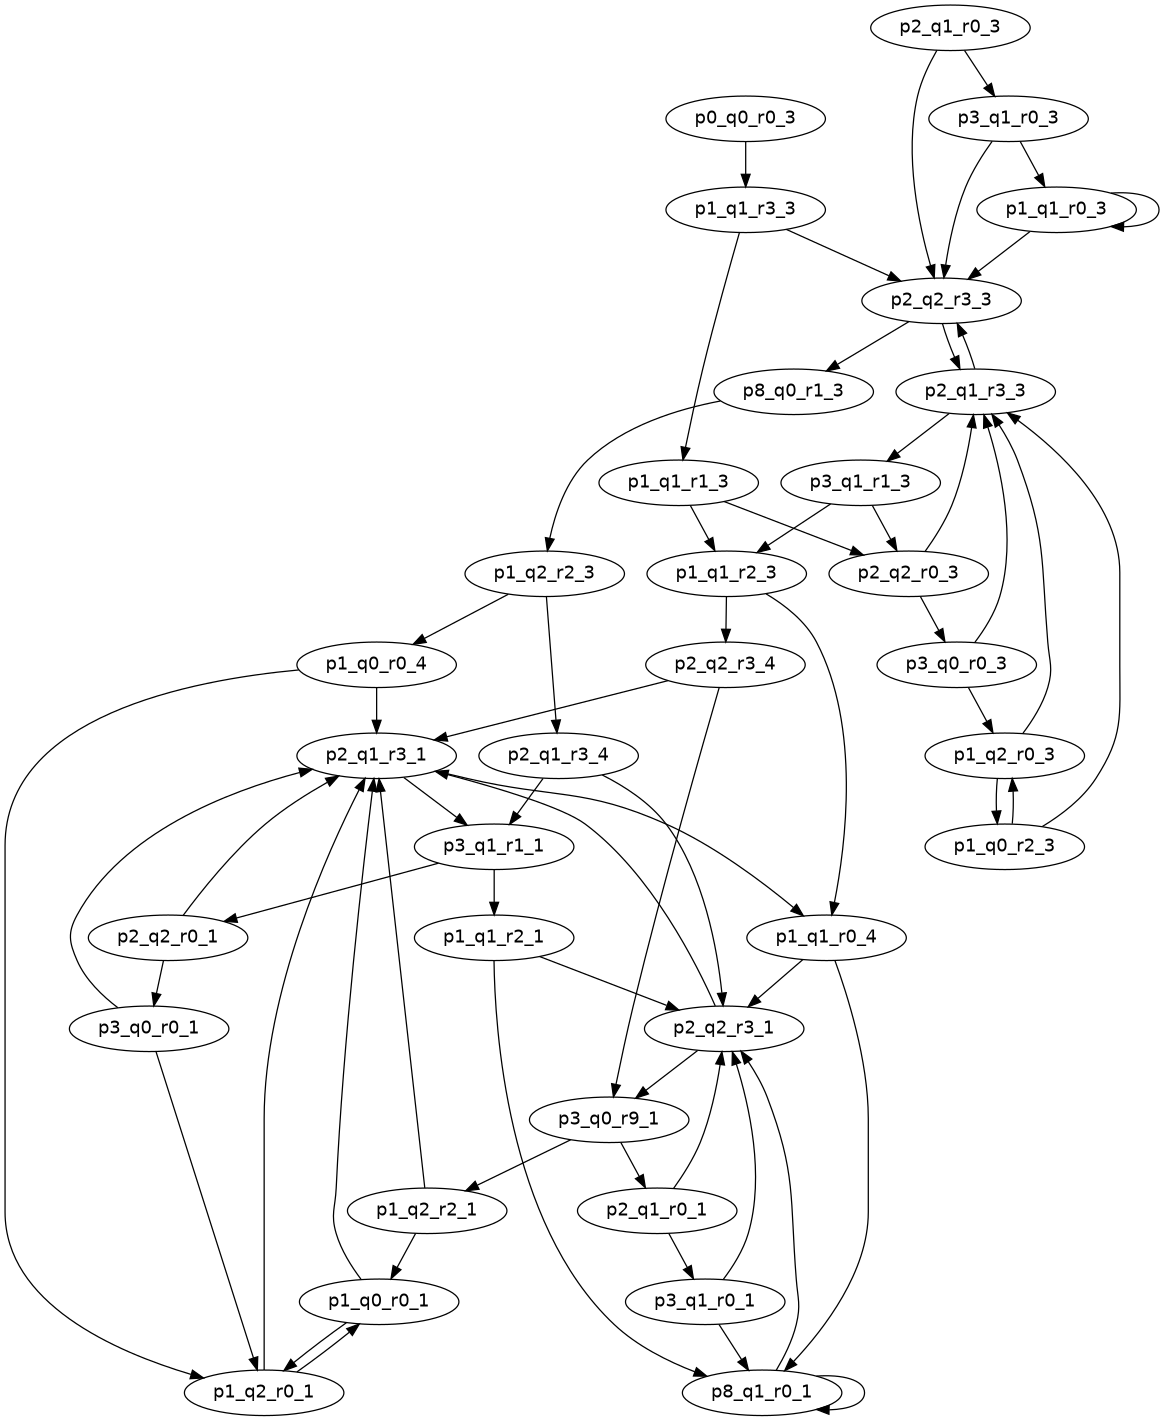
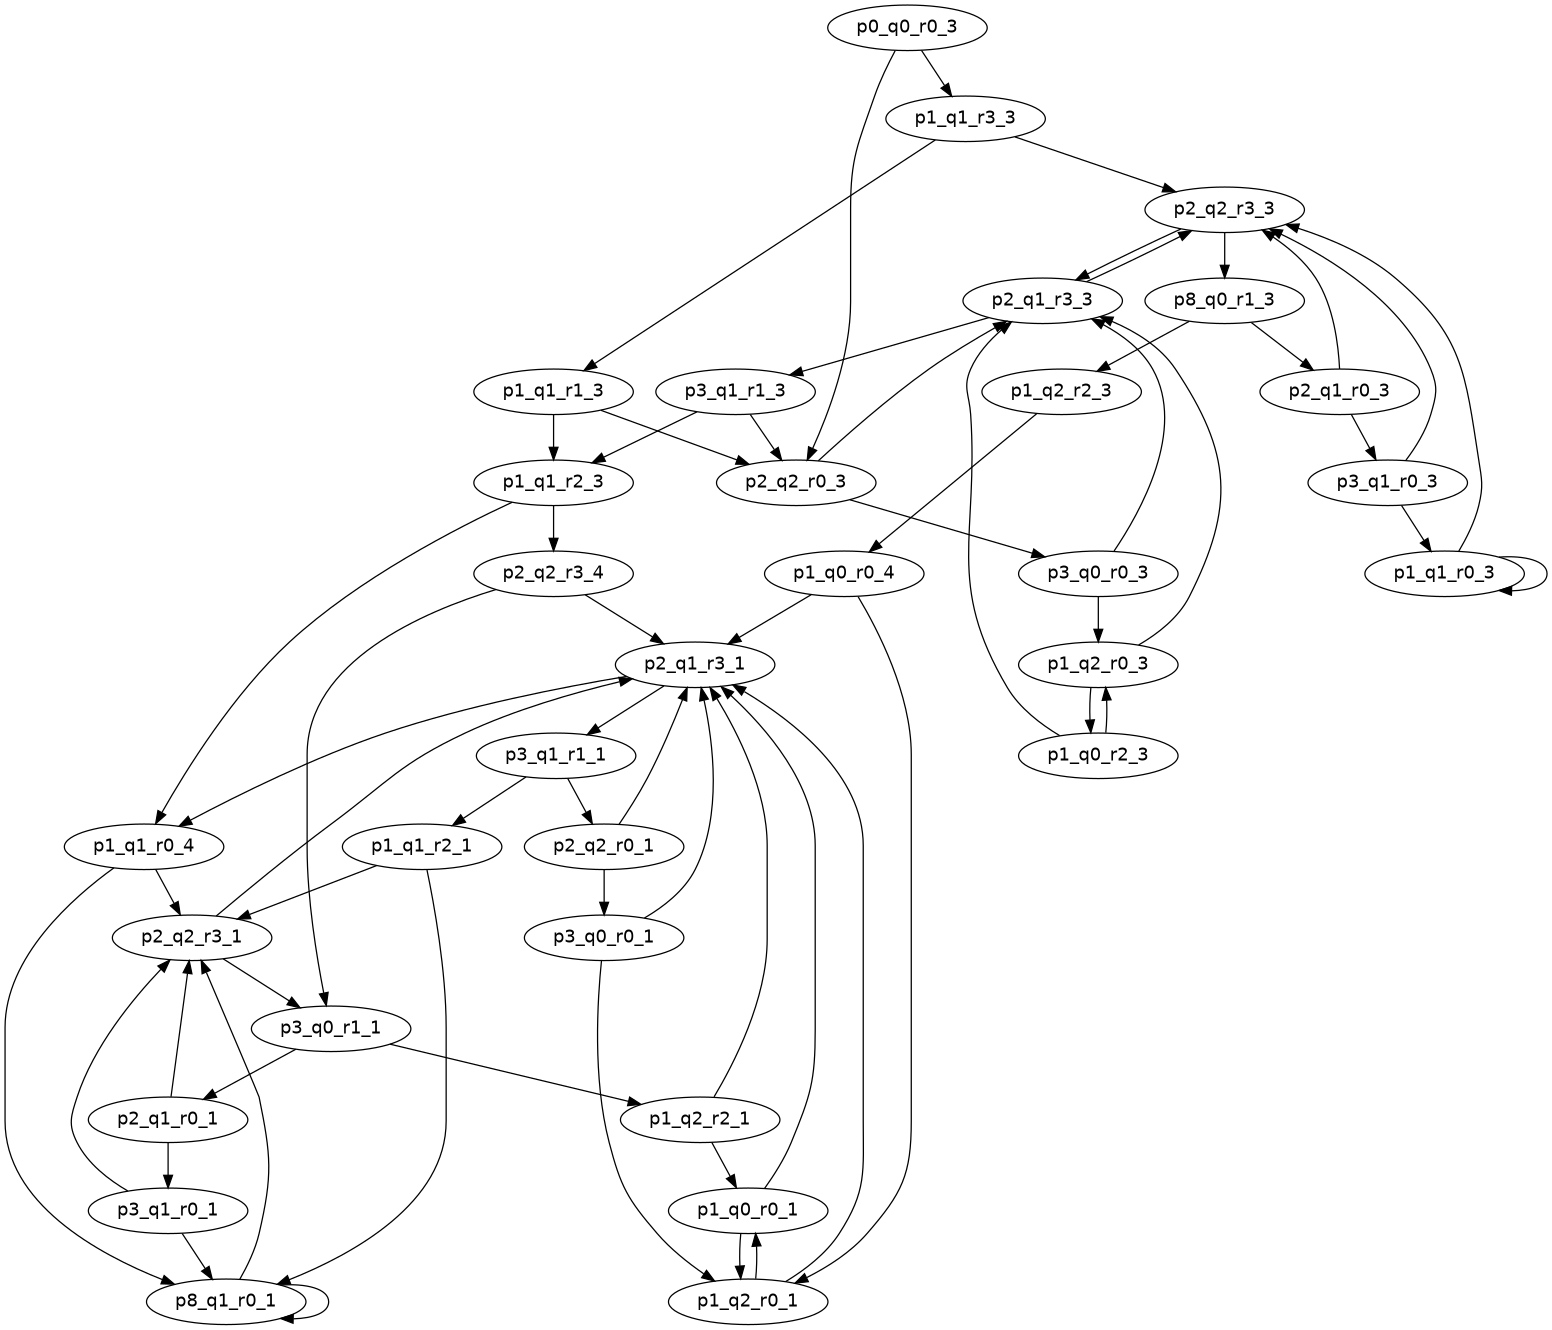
edge "p0_q0_r0_3" -> "p2_q2_r0_3": added
edge "p8_q0_r1_3" -> "p2_q1_r0_3": added
node "p2_q1_r3_4": removed
node "p3_q0_r9_1": label "p3_q0_r9_1" -> "p3_q0_r1_1"
